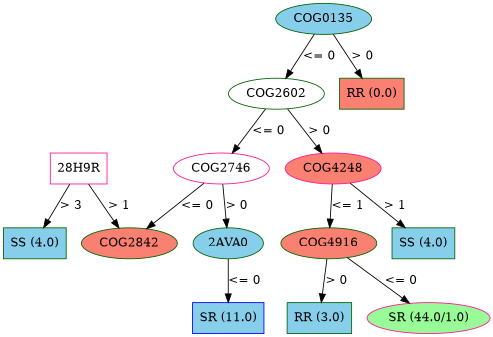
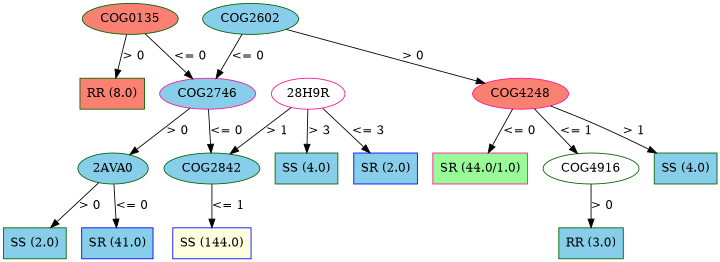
node "COG0135": fillcolor skyblue -> salmon
edge "COG0135" -> "COG2602": now "COG0135" -> "COG2746"
node "COG2602": fillcolor white -> skyblue
node "RR (0.0)": label "RR (0.0)" -> "RR (8.0)"
node "28H9R": shape box -> ellipse
node "COG2746": fillcolor white -> skyblue
node "SR (2.0)": added
node "SS (2.0)": added
node "COG2842": fillcolor salmon -> skyblue
node "SS (144.0)": added
node "COG4916": fillcolor salmon -> white
edge "COG4916" -> "SR (44.0/1.0)": now "COG4248" -> "SR (44.0/1.0)"
node "SR (11.0)": label "SR (11.0)" -> "SR (41.0)"
node "SR (44.0/1.0)": shape ellipse -> box
